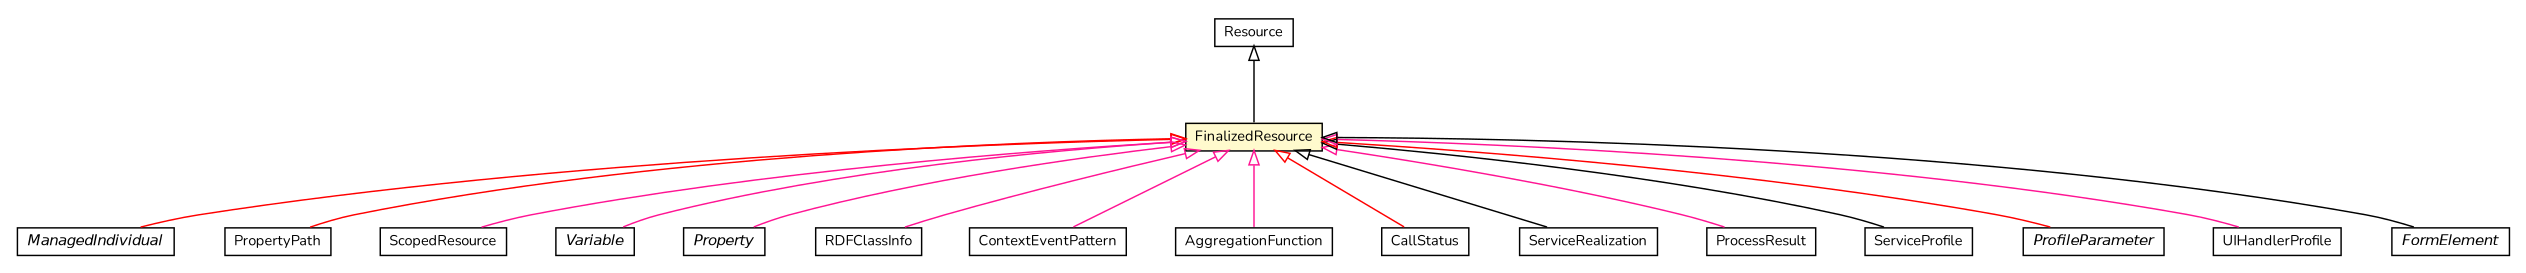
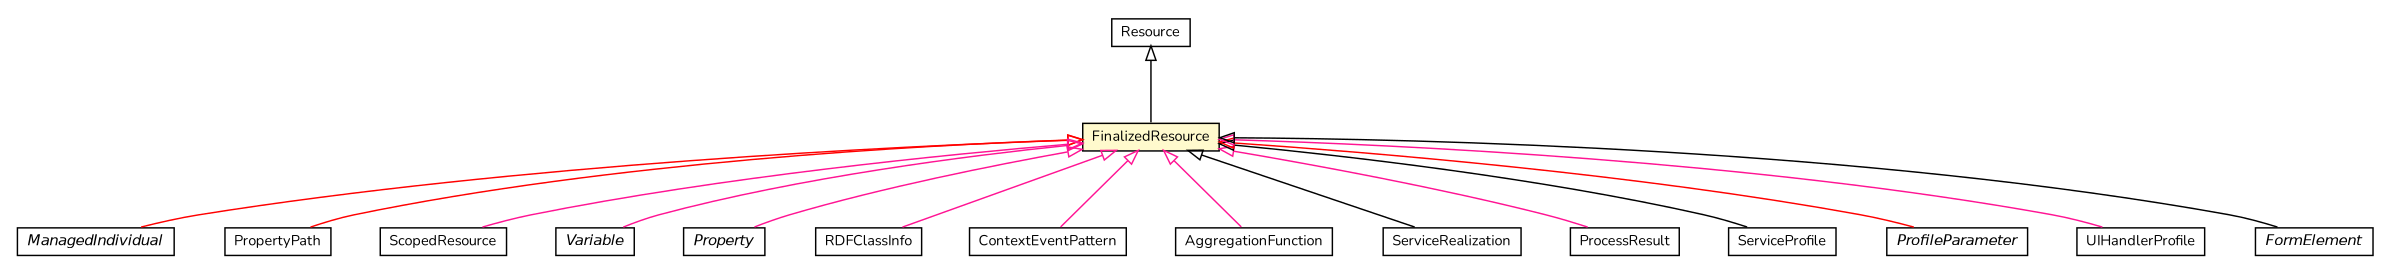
node "CallStatus": removed
